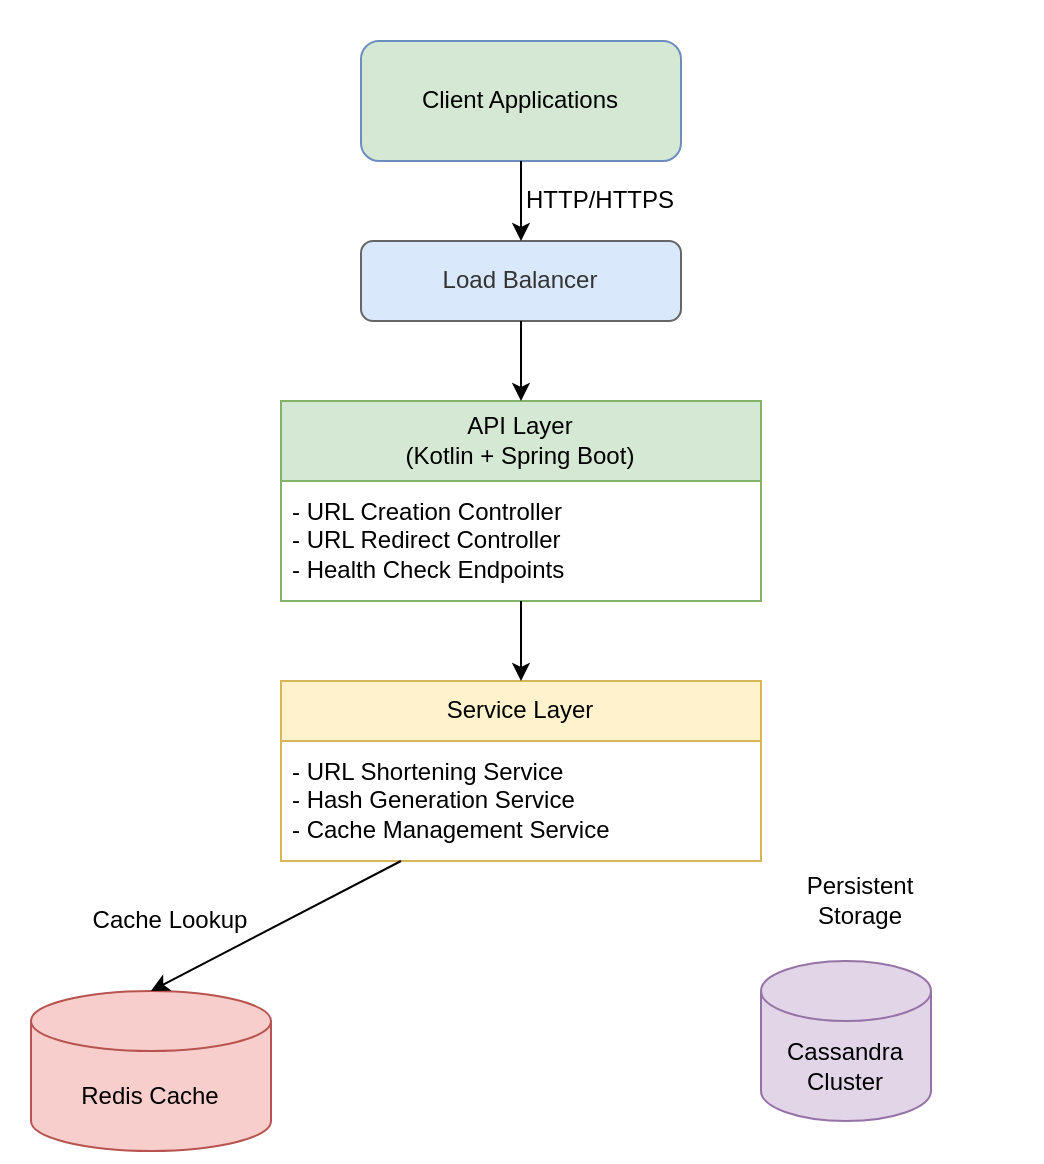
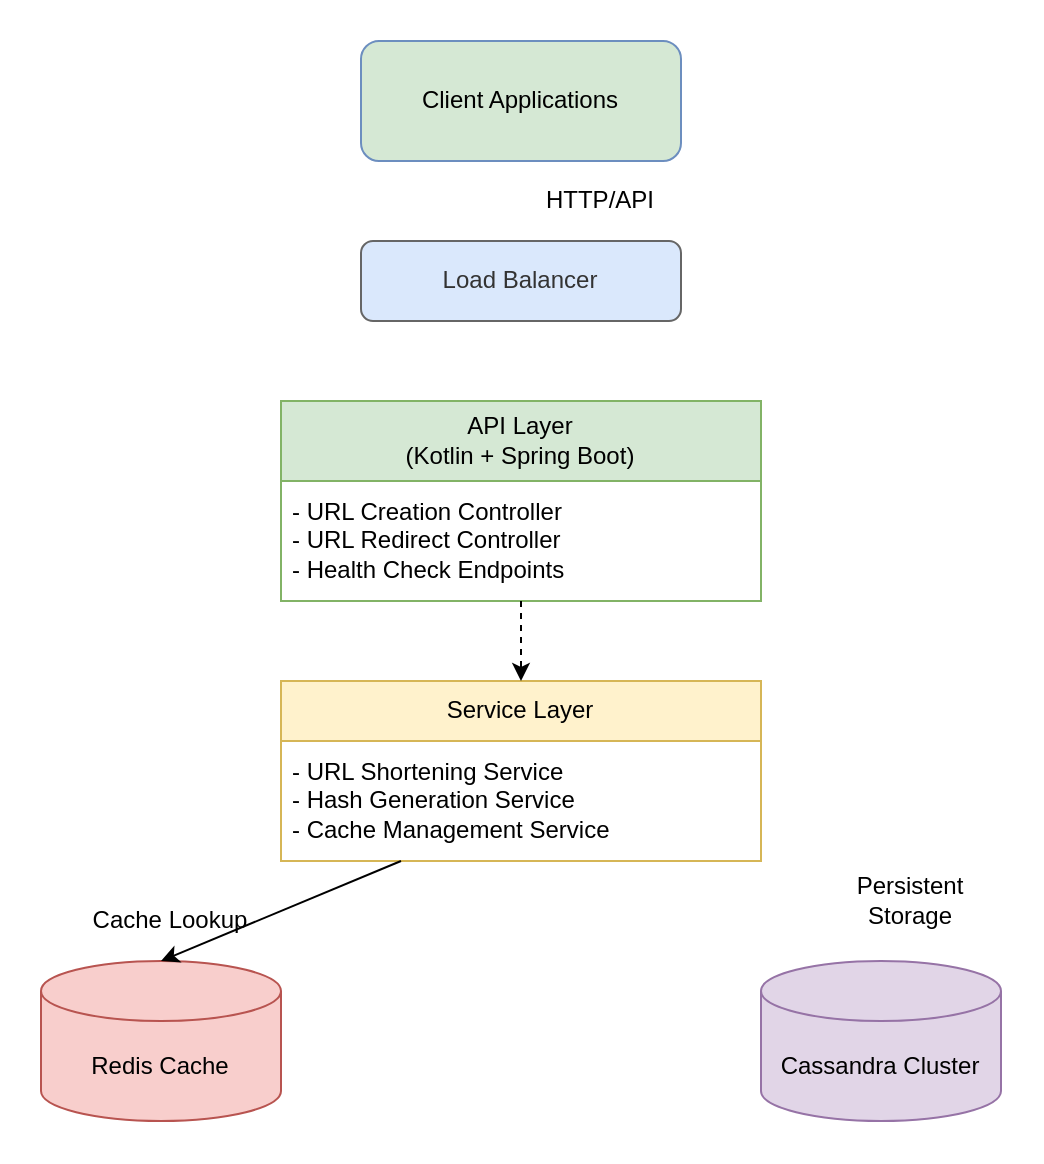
edge "Client Applications" -> "Load Balancer": removed
node "HTTP/HTTPS": label "HTTP/HTTPS" -> "HTTP/API"
edge "Load Balancer" -> "API Layer (Kotlin + Spring Boot)": removed
edge "API Layer (Kotlin + Spring Boot)" -> "Service Layer": style solid -> dashed
node "Persistent Storage": moved (861, 901) -> (911, 901)
node "Cassandra Cluster": size 170x160 -> 240x160
node "Redis Cache": moved (151, 1071) -> (161, 1041)
